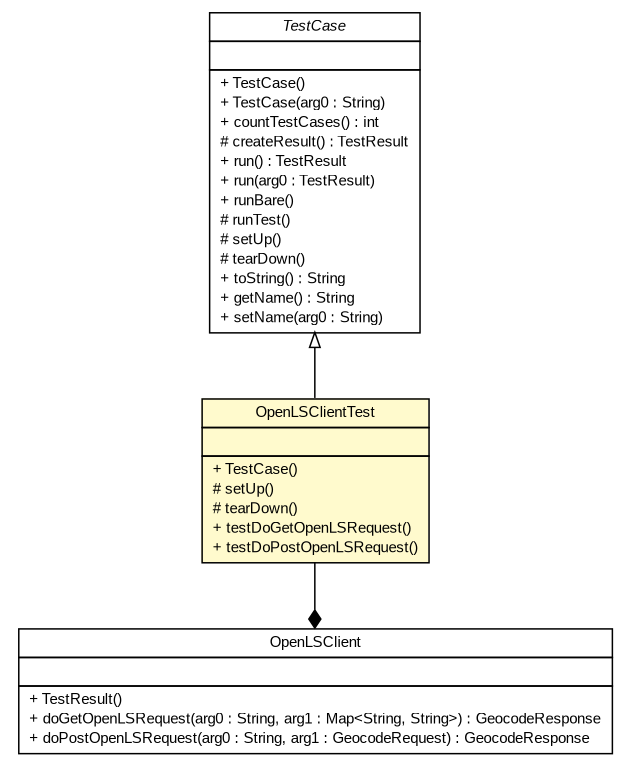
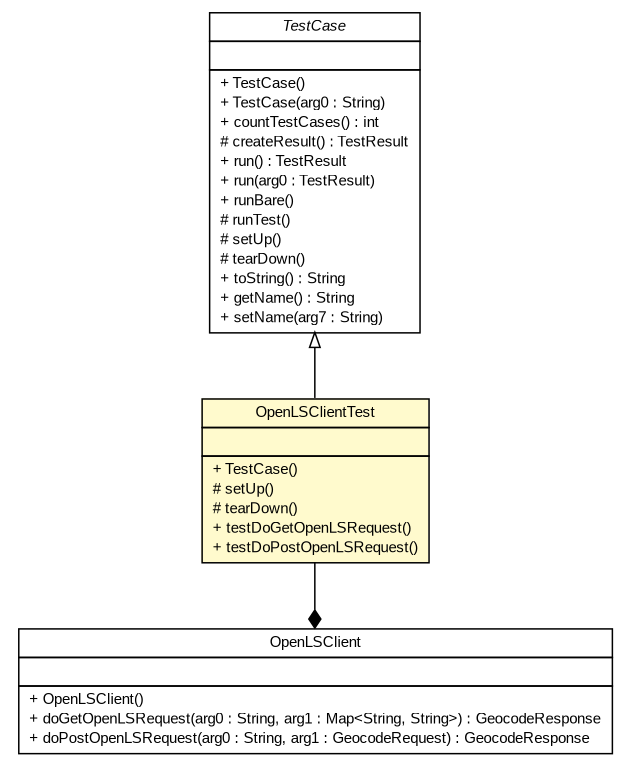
node "TestCase": text "+ setName(arg0 : String)" -> "+ setName(arg7 : String)"
node "OpenLSClient": text "+ TestResult()" -> "+ OpenLSClient()"
